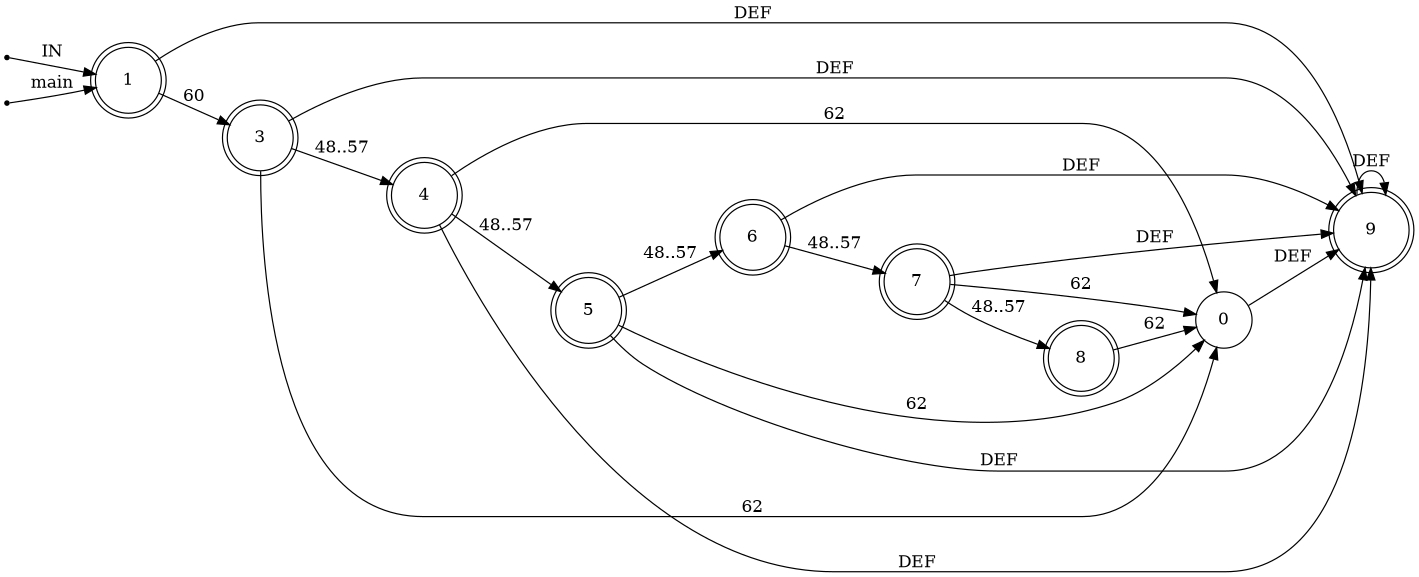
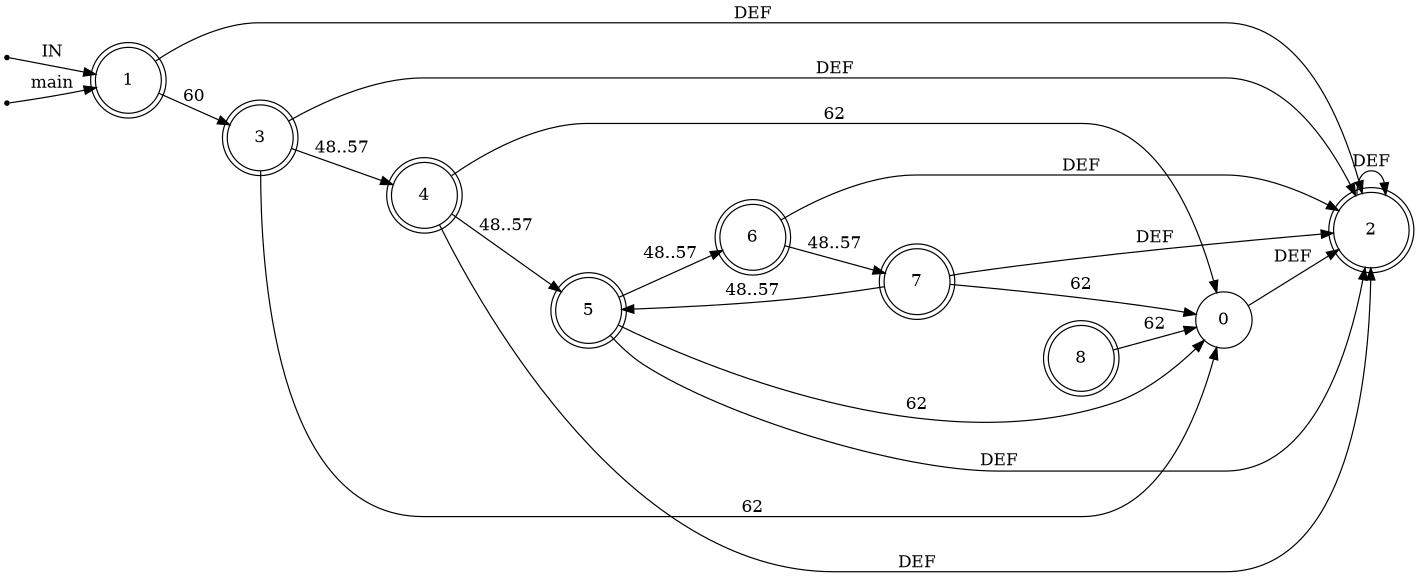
node "9": label "9" -> "2"
edge "7" -> "8": now "7" -> "5"
